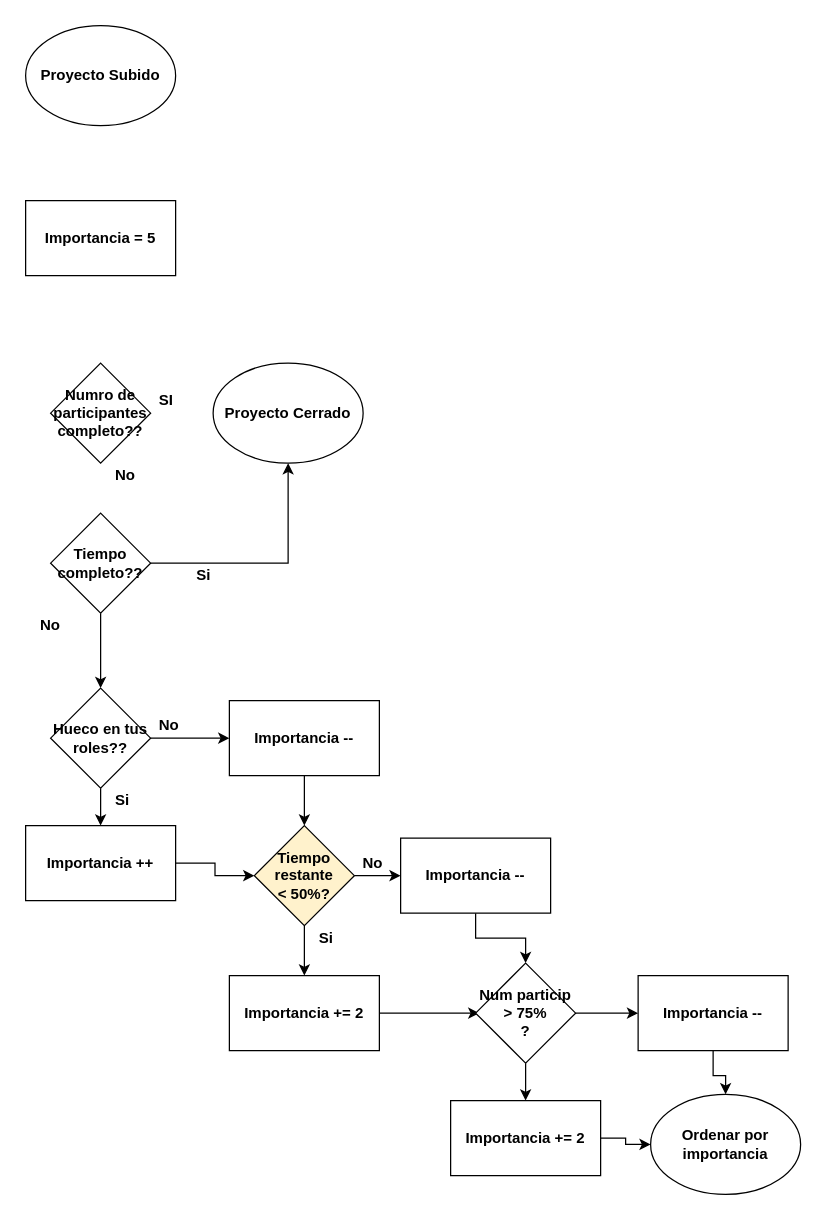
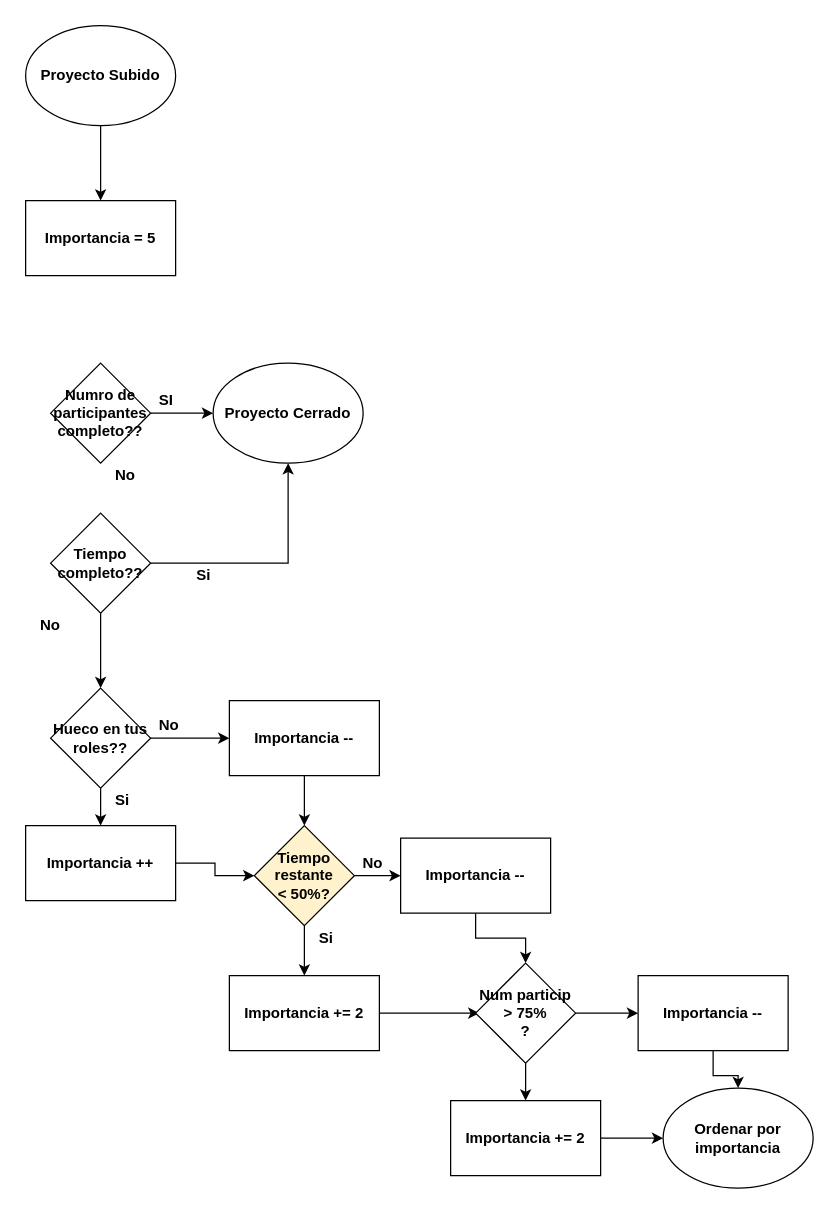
edge "Proyecto Subido" -> "Importancia = 5": added
edge "Numro de participantes completo??" -> "Proyecto Cerrado": added
node "Ordenar por importancia": moved (726, 1144) -> (738, 1138)
